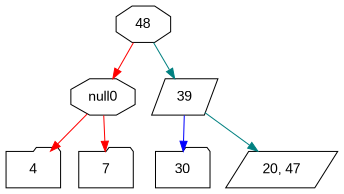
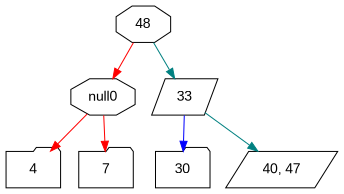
node "39": label "39" -> "33"
node "20, 47": label "20, 47" -> "40, 47"
